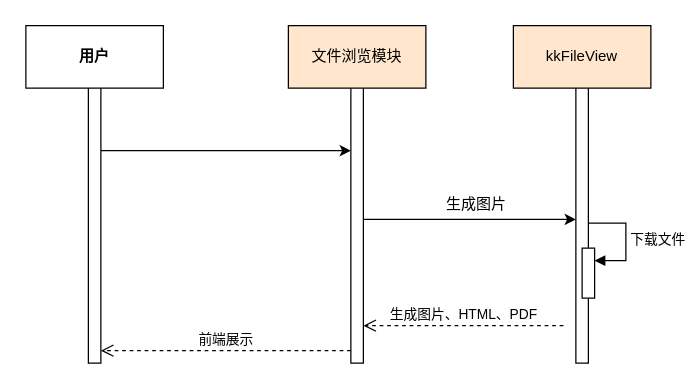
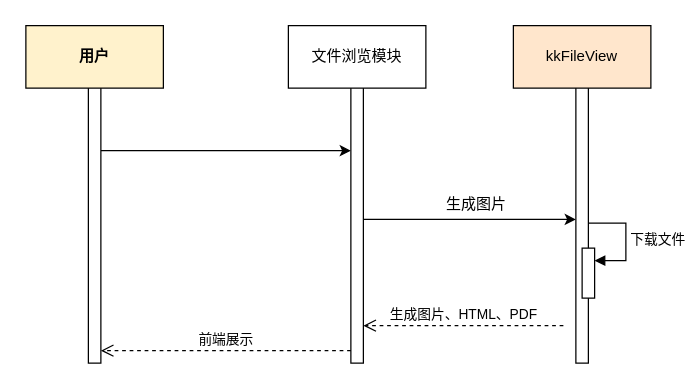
node "用户": fillcolor #ffffff -> #fff2cc
node "文件浏览模块": fillcolor #ffe6cc -> #ffffff
